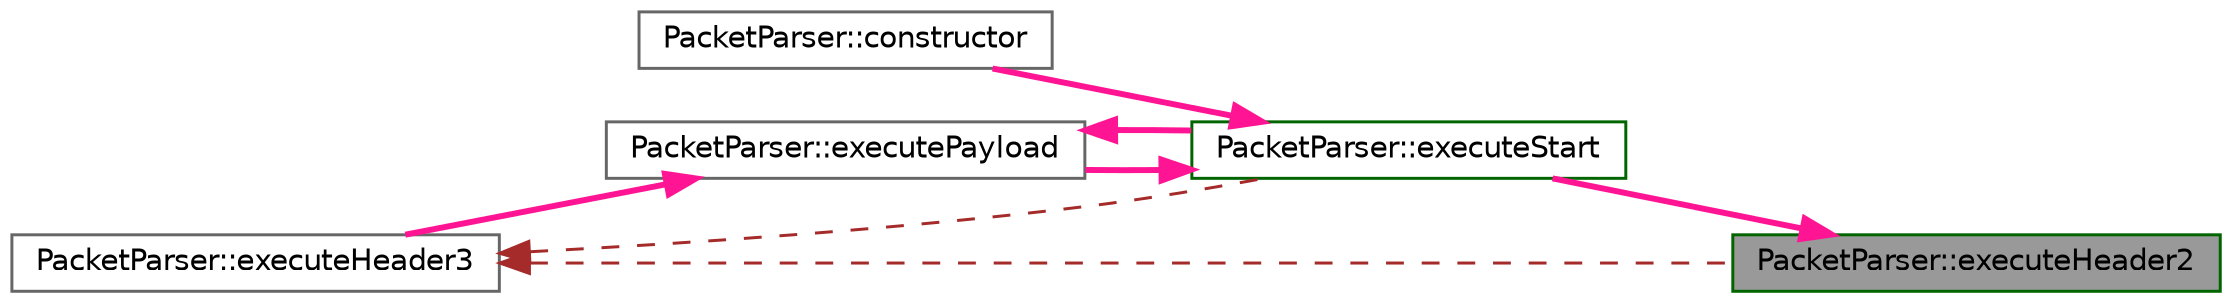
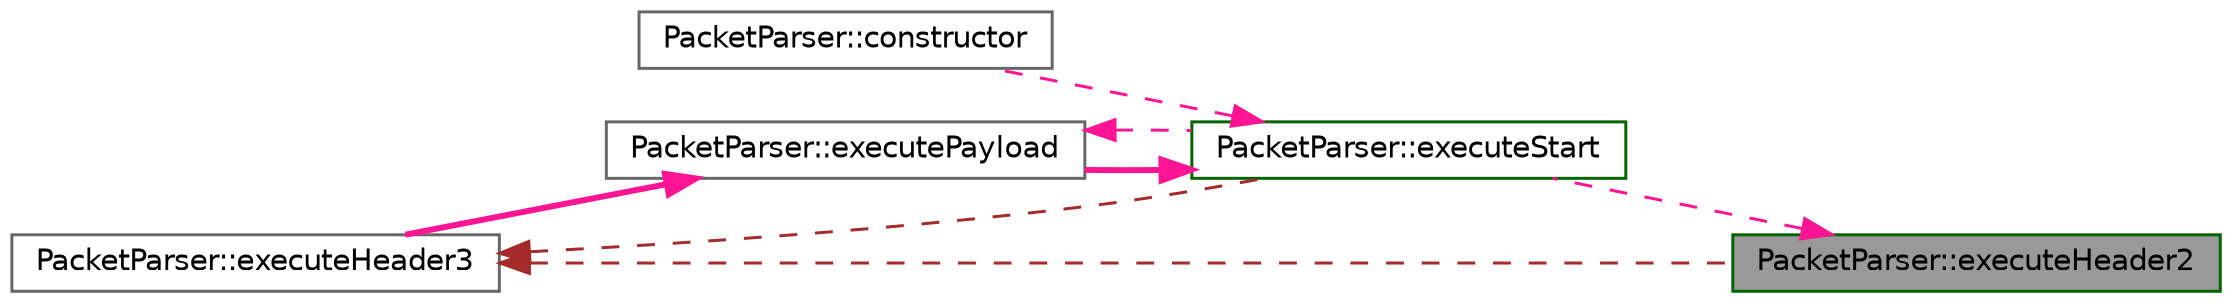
edge "PacketParser::constructor" -> "PacketParser::executeStart": style bold -> dashed
edge "PacketParser::executeStart" -> "PacketParser::executePayload": style bold -> dashed
edge "PacketParser::executeStart" -> "PacketParser::executeHeader2": style bold -> dashed
